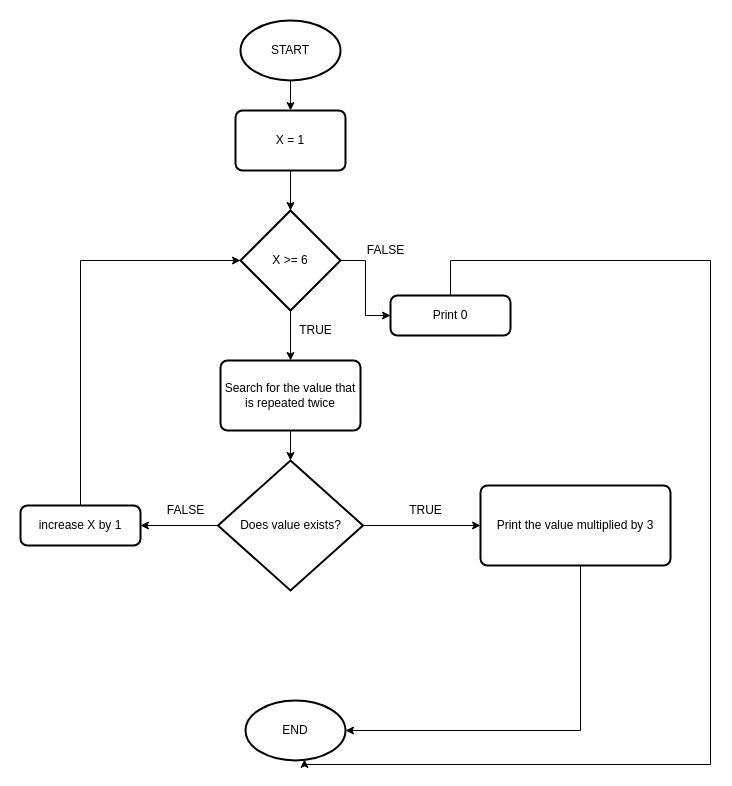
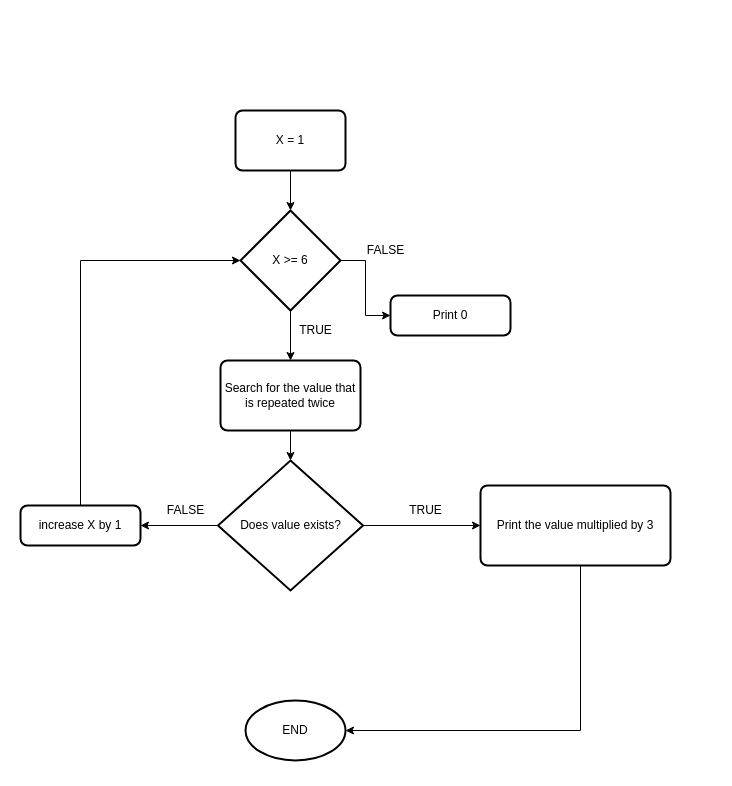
node "START": removed
edge "START" -> "X = 1": removed
edge "Print 0" -> "END": removed
